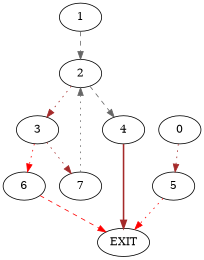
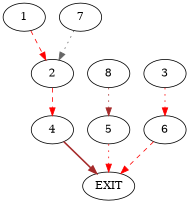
edge "1" -> "2": color gray40 -> red
edge "2" -> "3": removed
edge "2" -> "4": color gray40 -> red
node "0": label "0" -> "8"
edge "3" -> "7": removed
